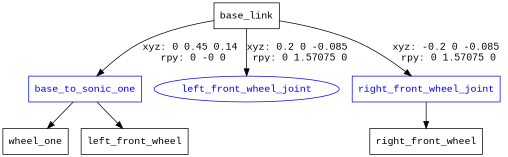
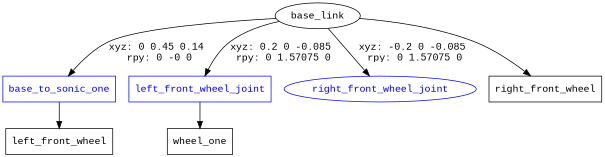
node "base_link": shape box -> ellipse
node "left_front_wheel_joint": shape ellipse -> box
node "right_front_wheel_joint": shape box -> ellipse
edge "right_front_wheel_joint" -> "right_front_wheel": now "base_link" -> "right_front_wheel"
edge "base_to_sonic_one" -> "wheel_one": now "left_front_wheel_joint" -> "wheel_one"
